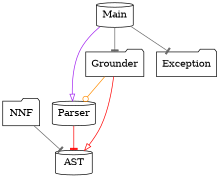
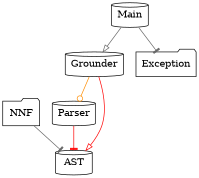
edge "Main" -> "Grounder": arrowhead tee -> onormal
edge "Main" -> "Parser": removed
node "Grounder": shape folder -> cylinder
